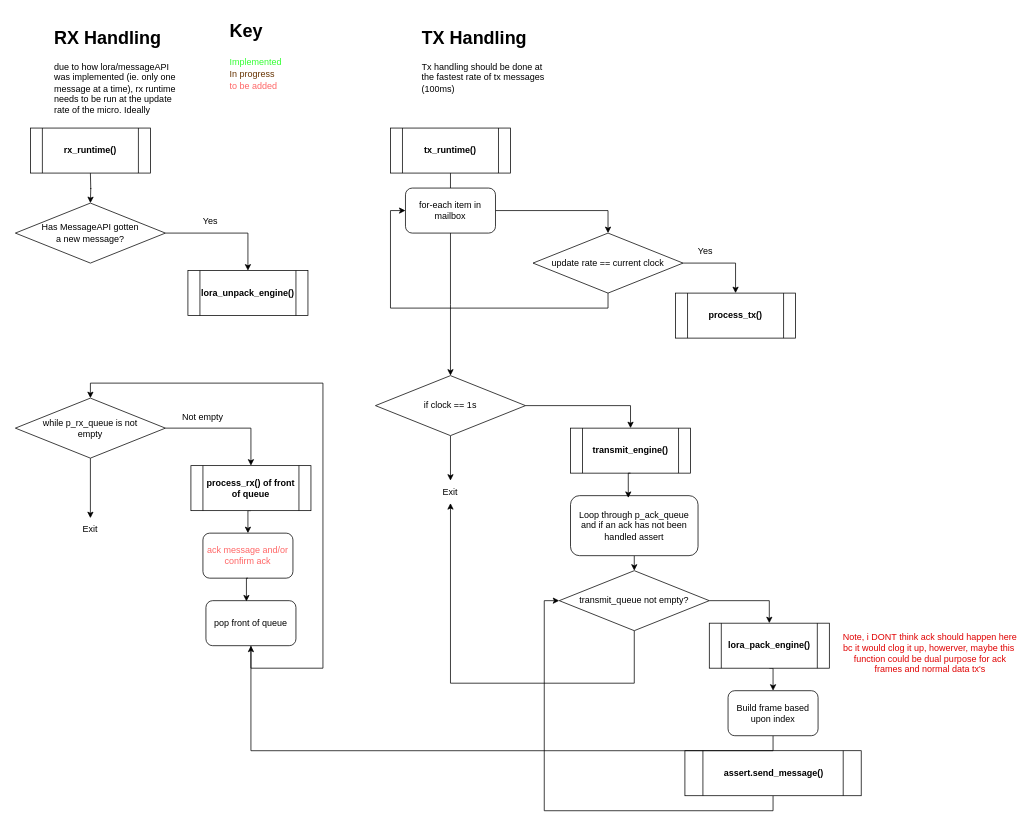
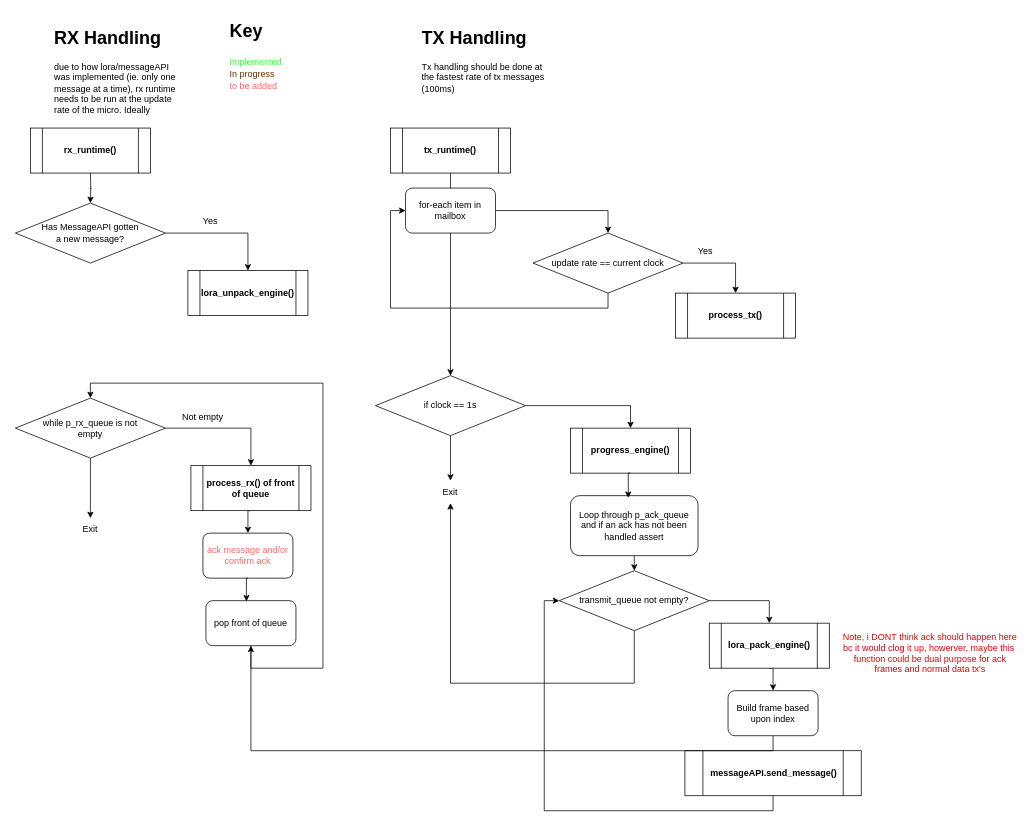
node "transmit_engine()": label "transmit_engine()" -> "progress_engine()"
node "assert.send_message()": label "assert.send_message()" -> "messageAPI.send_message()"
